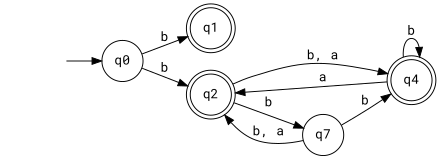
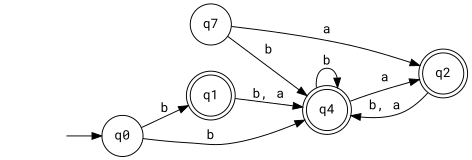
edge "q0" -> "q2": now "q0" -> "q4"
edge "q1" -> "q4": added, label "b, a"
edge "q2" -> "q7": removed, label "b"
edge "q7" -> "q2": label "b, a" -> "a"
